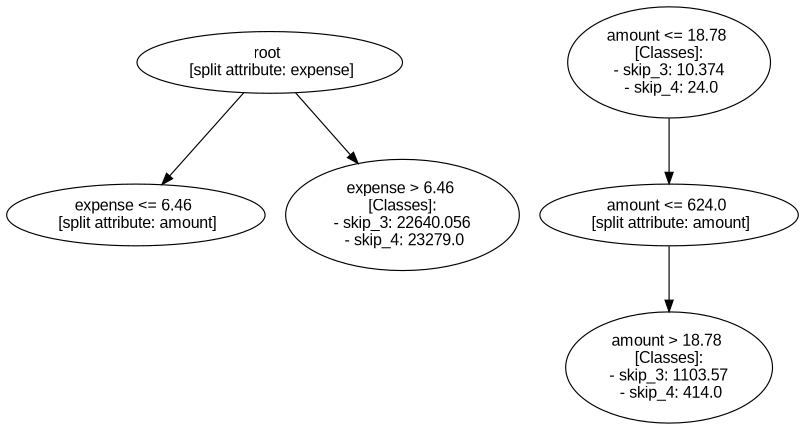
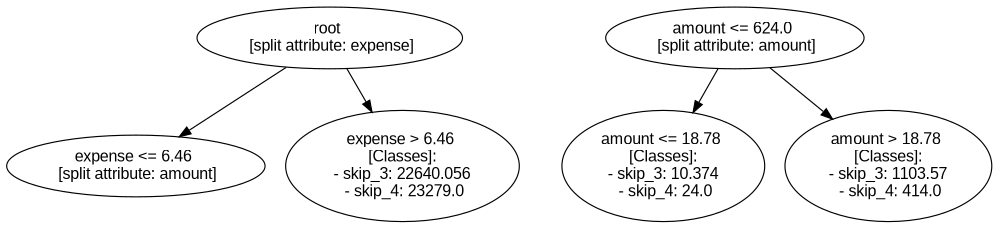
edge "amount <= 18.78 [Classes]: - skip_3: 10.374 - skip_4: 24.0" -> "amount <= 624.0 [split attribute: amount]": reversed
